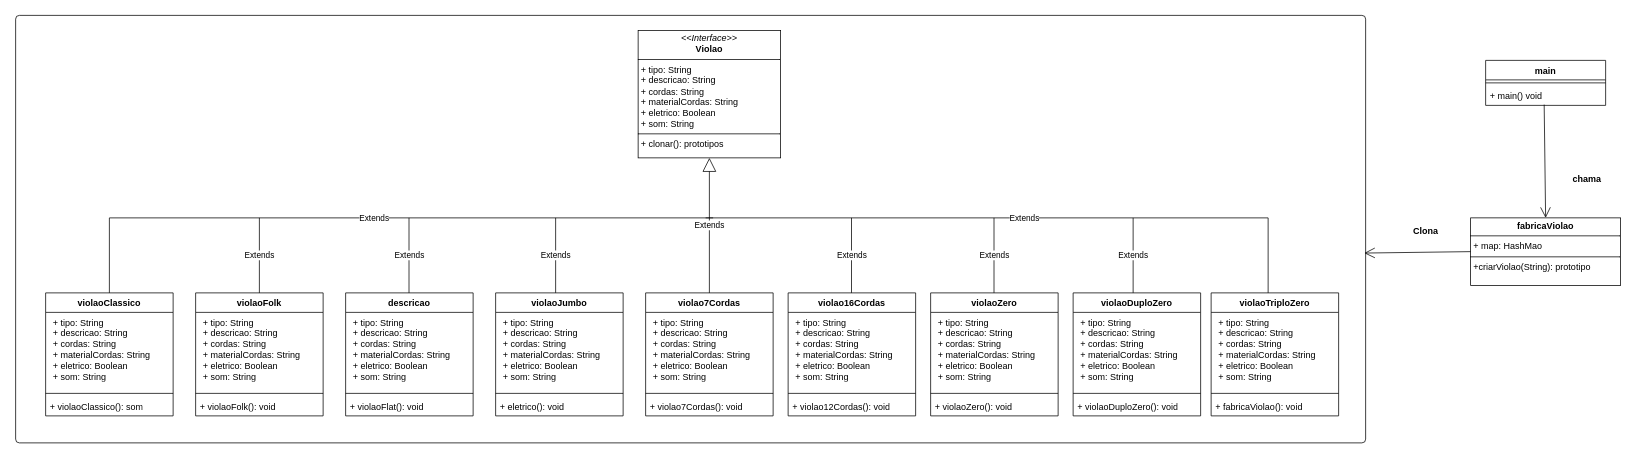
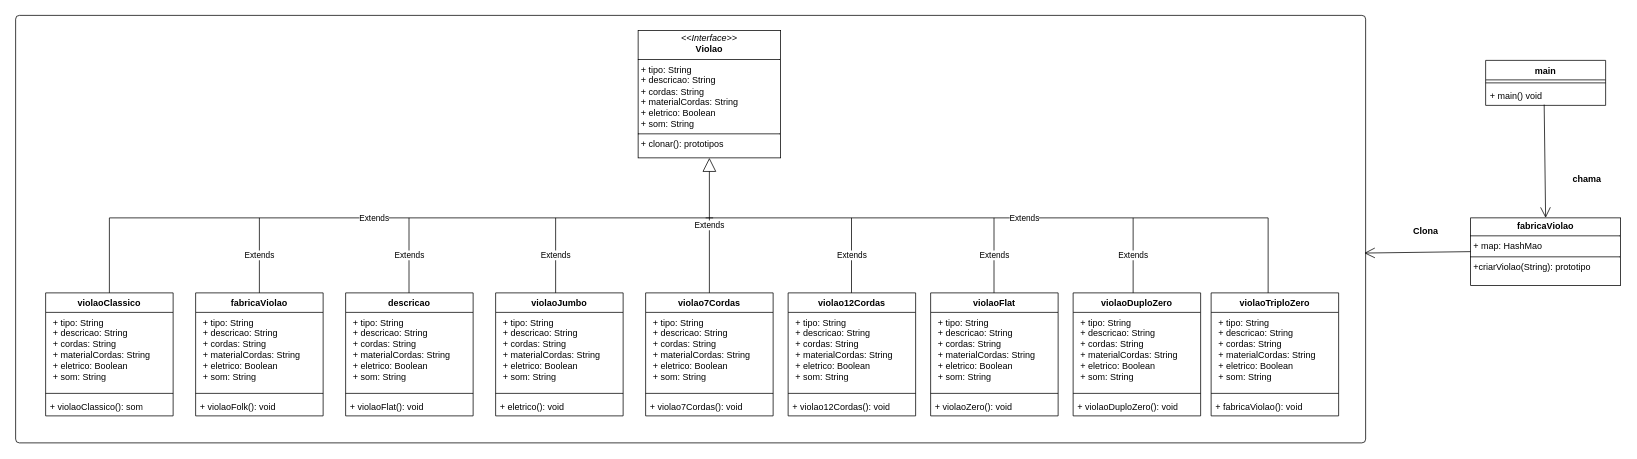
node "violaoFolk": label "violaoFolk" -> "fabricaViolao"
node "violao16Cordas": label "violao16Cordas" -> "violao12Cordas"
node "violaoZero": label "violaoZero" -> "violaoFlat"
